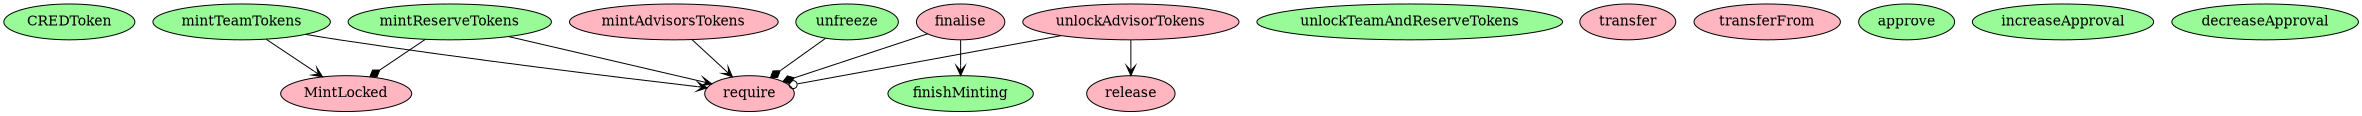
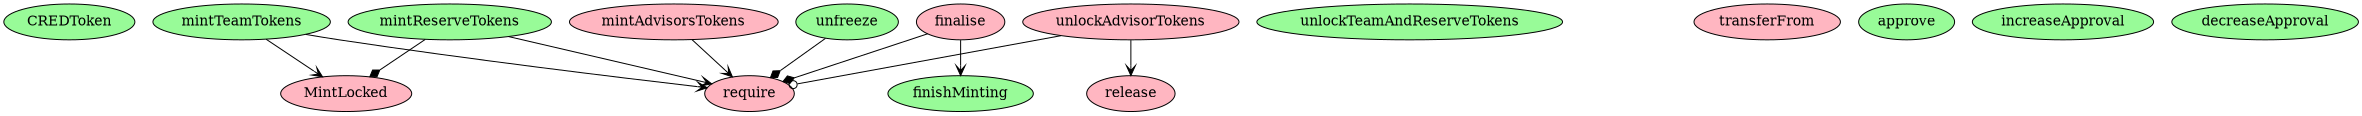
node "transfer": removed
